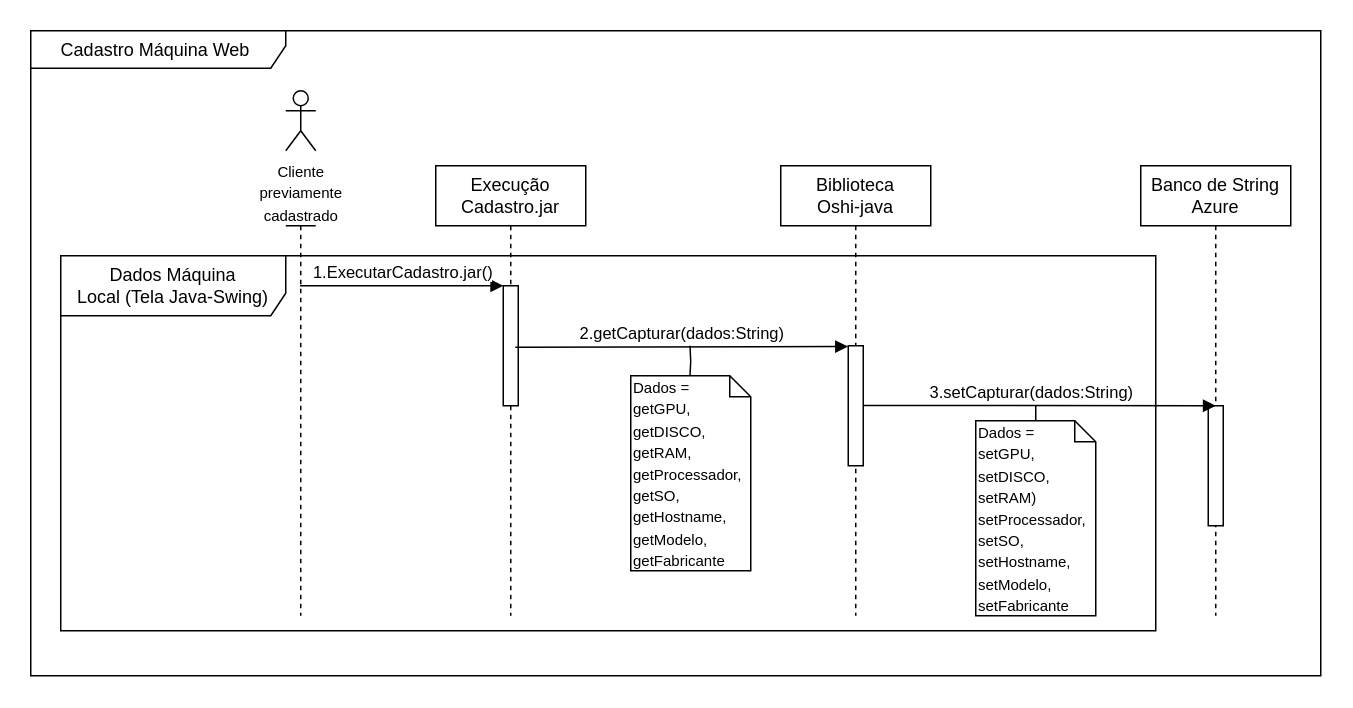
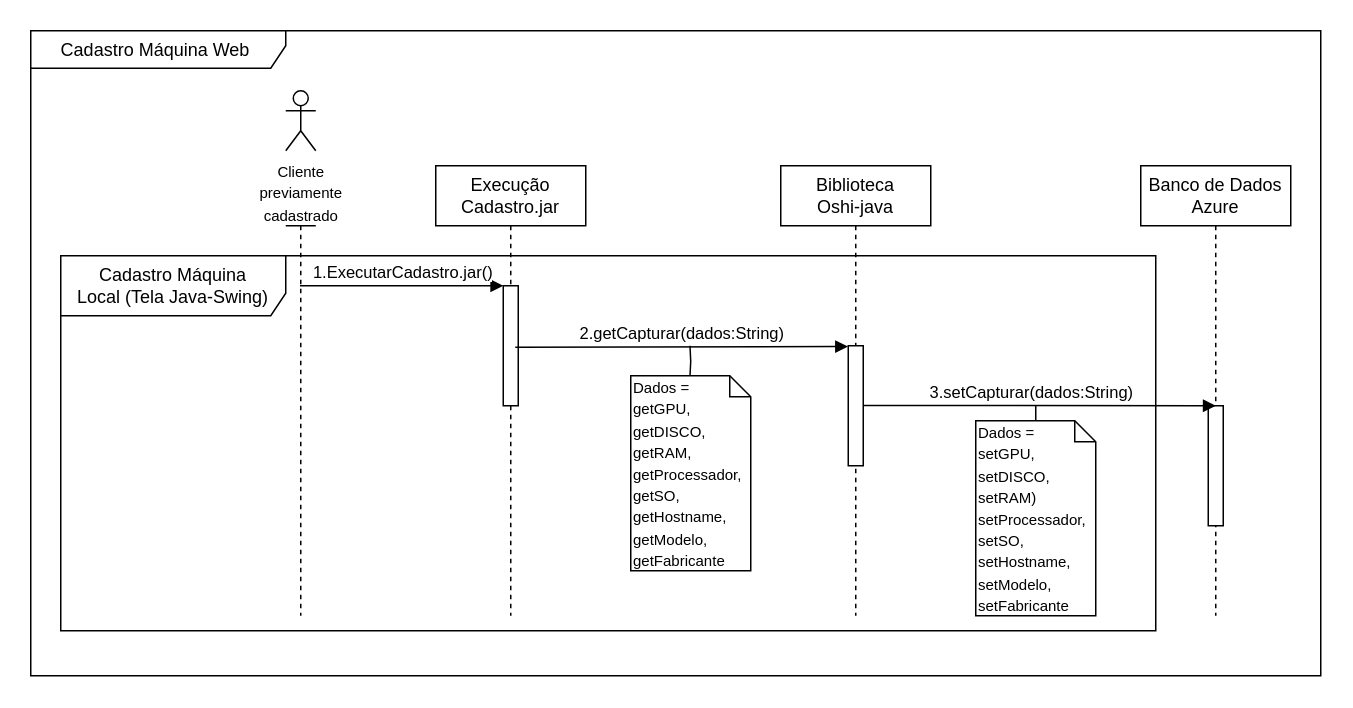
node "Banco de String Azure": label "Banco de String Azure" -> "Banco de Dados Azure"
node "Dados Máquina Local (Tela Java-Swing)": label "Dados Máquina Local (Tela Java-Swing)" -> "Cadastro Máquina Local (Tela Java-Swing)"
